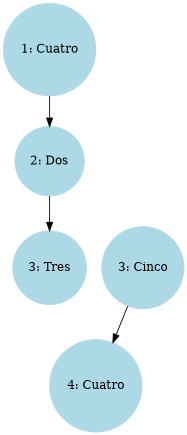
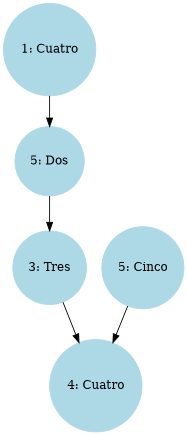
node "2: Dos": label "2: Dos" -> "5: Dos"
node "3: Cinco": label "3: Cinco" -> "5: Cinco"
edge "3: Tres" -> "4: Cuatro": added
